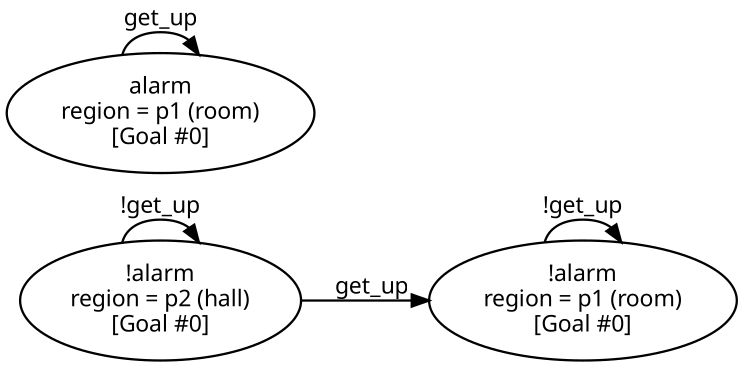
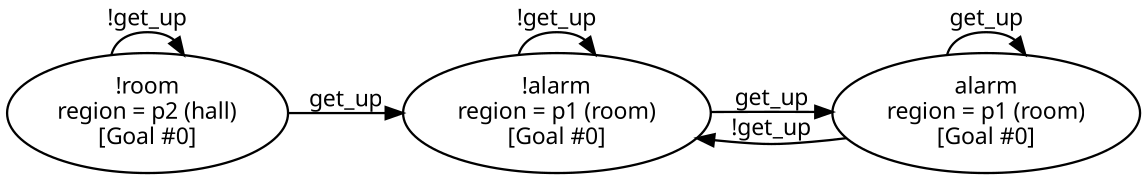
edge "!alarm region = p1 (room) [Goal #0]" -> "alarm region = p1 (room) [Goal #0]": added, label "get_up"
edge "alarm region = p1 (room) [Goal #0]" -> "!alarm region = p1 (room) [Goal #0]": added, label "!get_up"
node "!alarm region = p2 (hall) [Goal #0]": label "!alarm region = p2 (hall) [Goal #0]" -> "!room region = p2 (hall) [Goal #0]"
